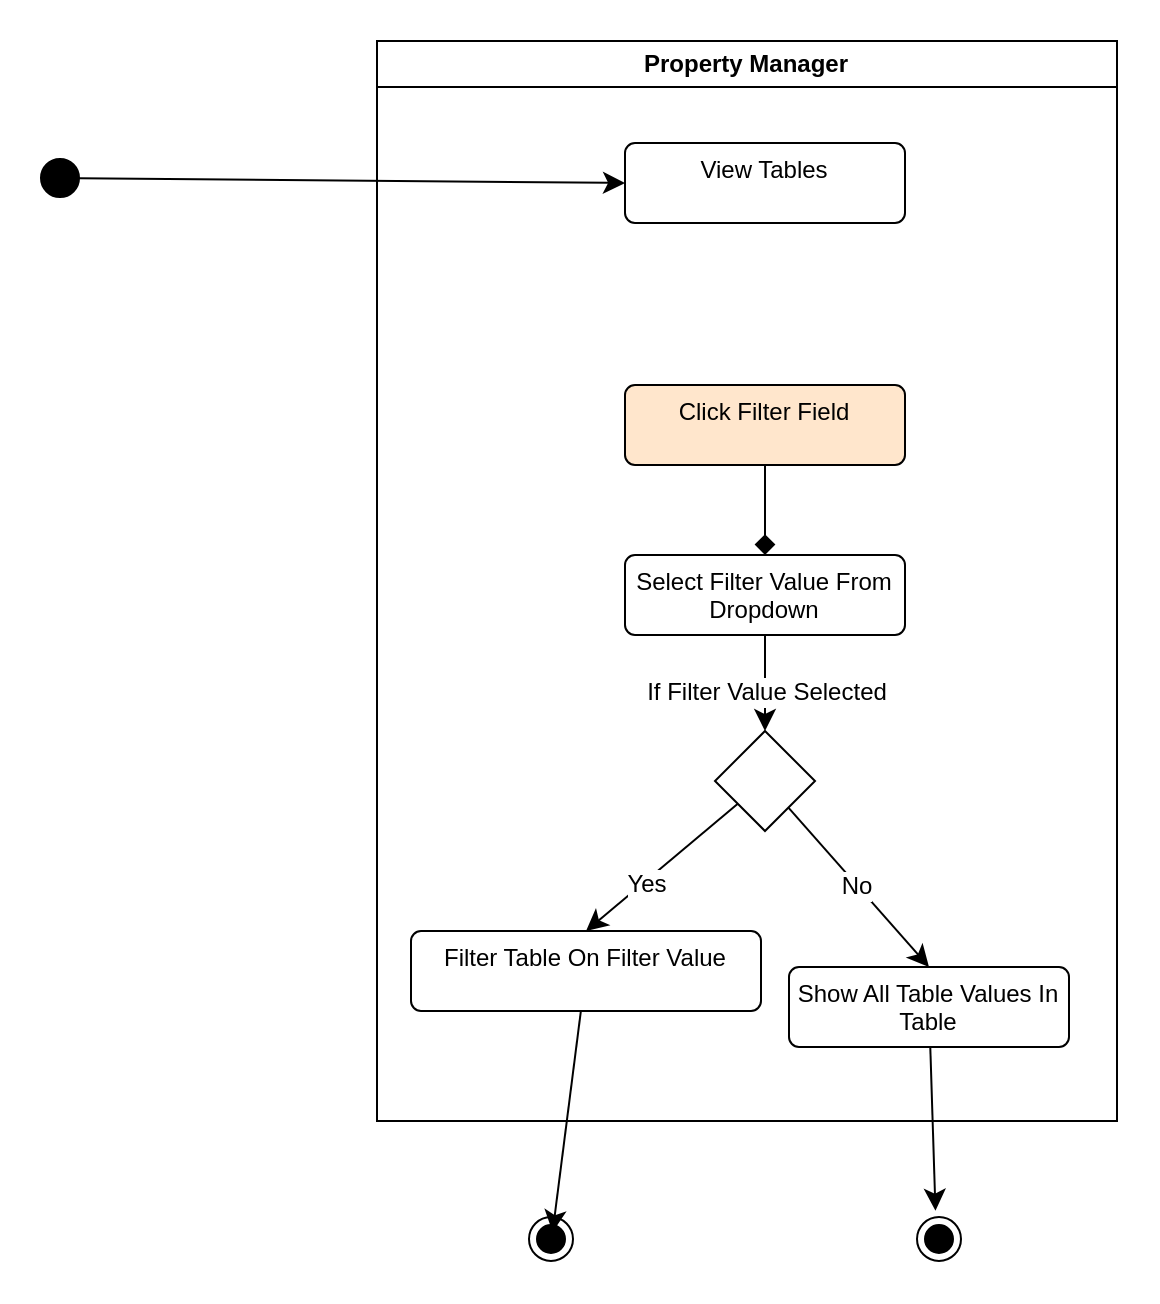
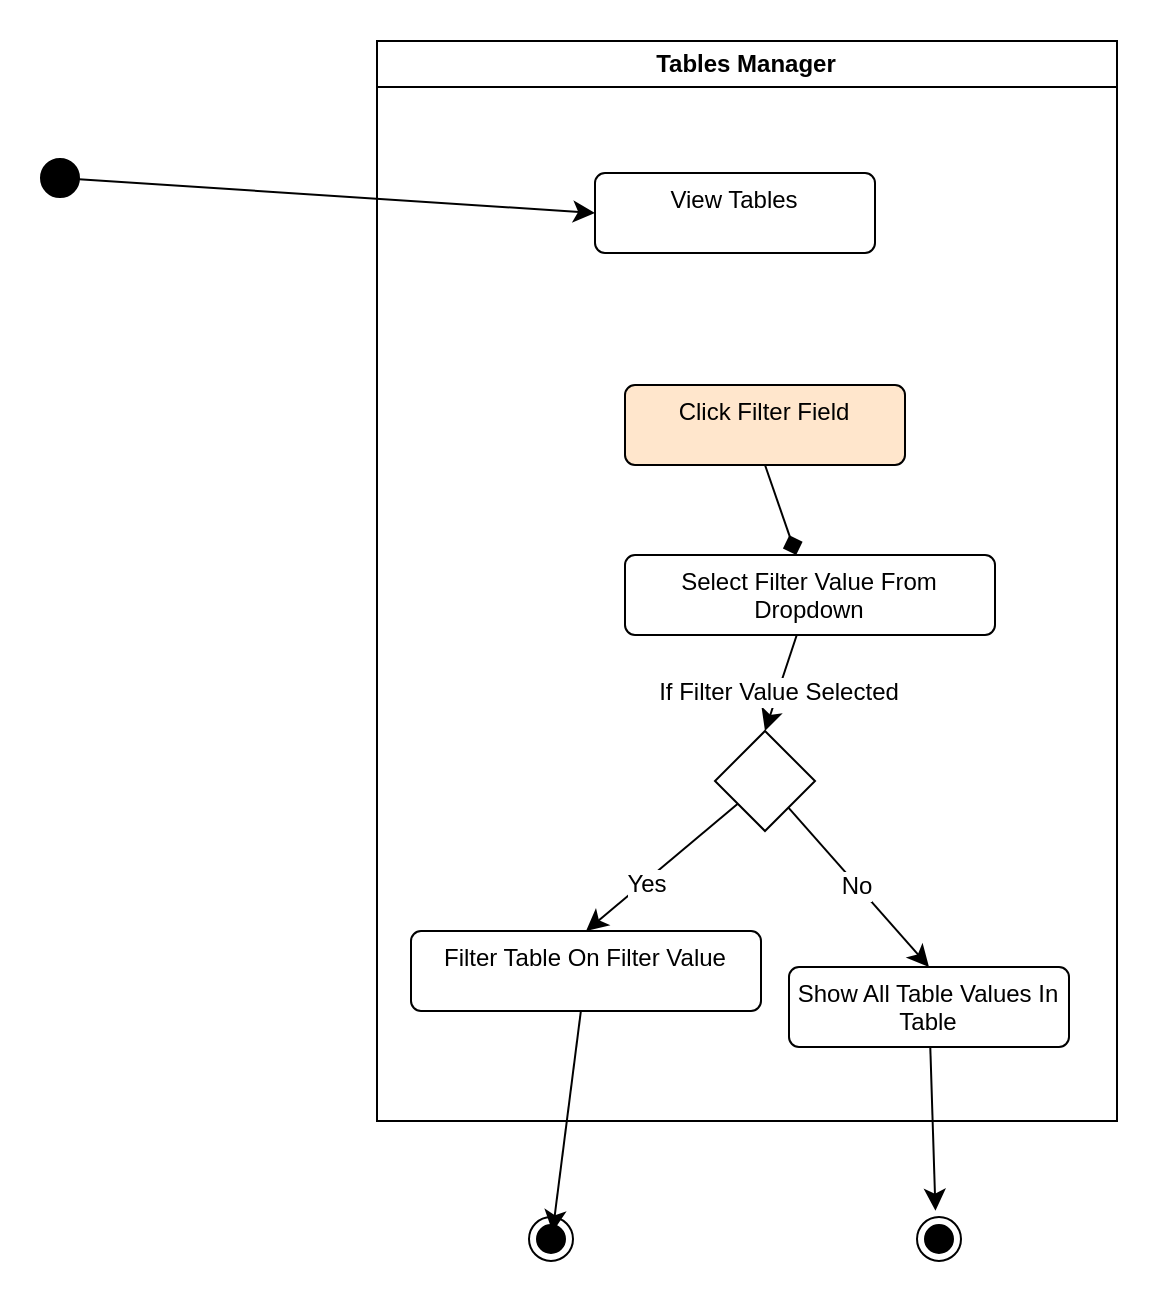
node "Property Manager": label "Property Manager" -> "Tables Manager"
node "View Tables": moved (765, 183) -> (735, 213)
node "Select Filter Value From Dropdown": size 280x80 -> 370x80
